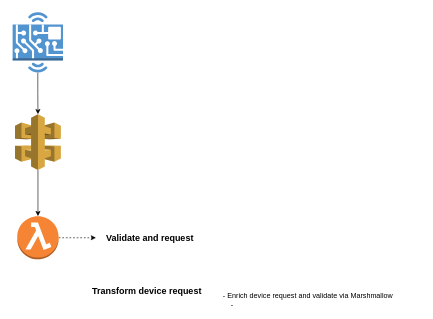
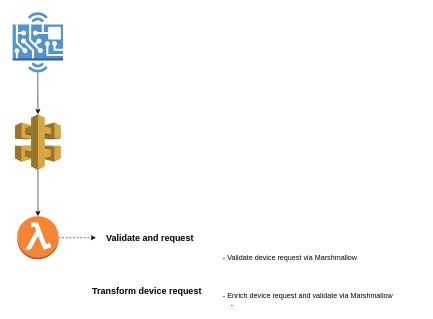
node "- Validate device request via Marshmallow": added
